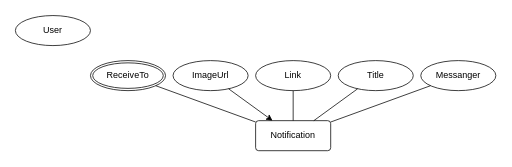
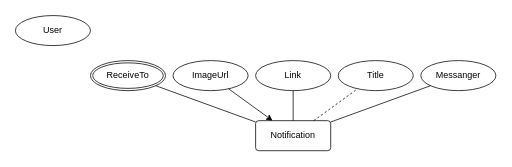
edge "Title" -- "Notification": style solid -> dashed
